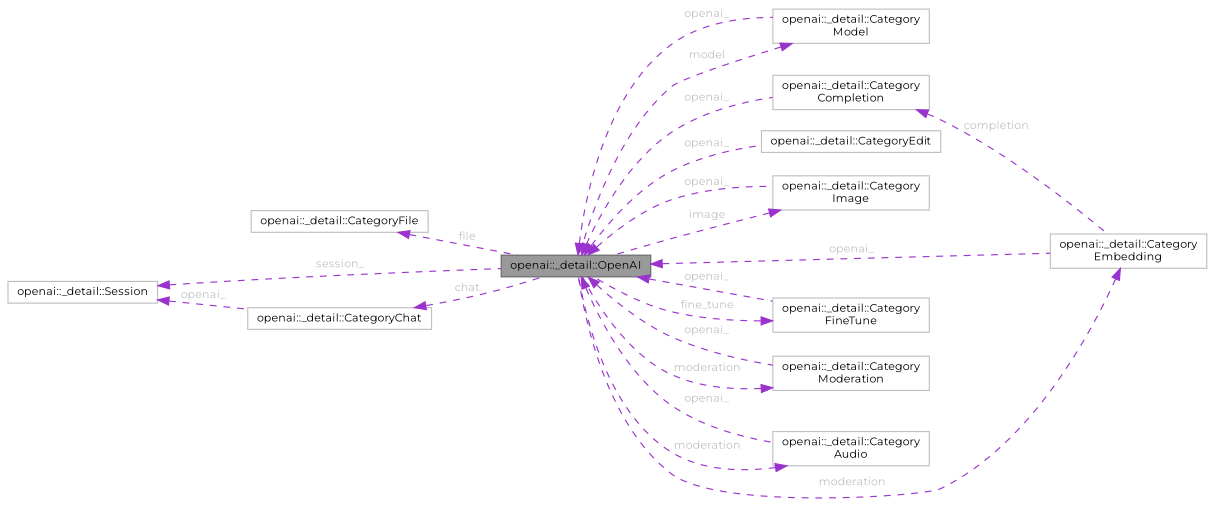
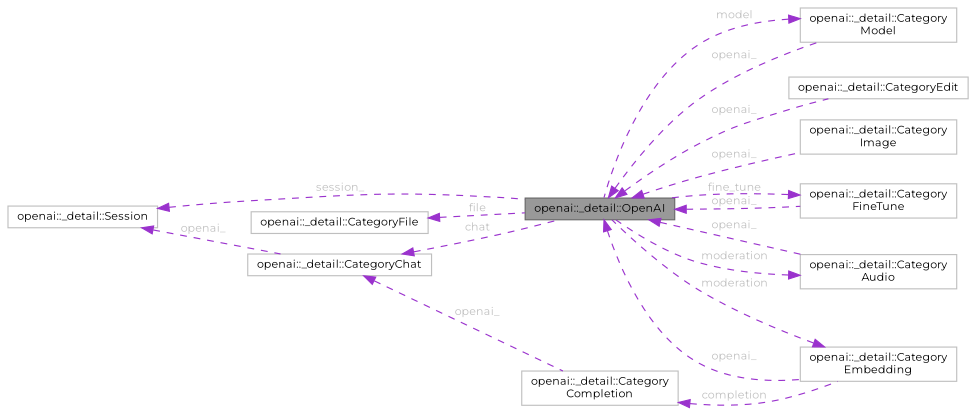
edge "openai::_detail::Category Completion" -> "openai::_detail::OpenAI": now "openai::_detail::Category Completion" -> "openai::_detail::CategoryChat"
edge "openai::_detail::OpenAI" -> "openai::_detail::Category Image": removed, label "image"
node "openai::_detail::Category Moderation": removed
